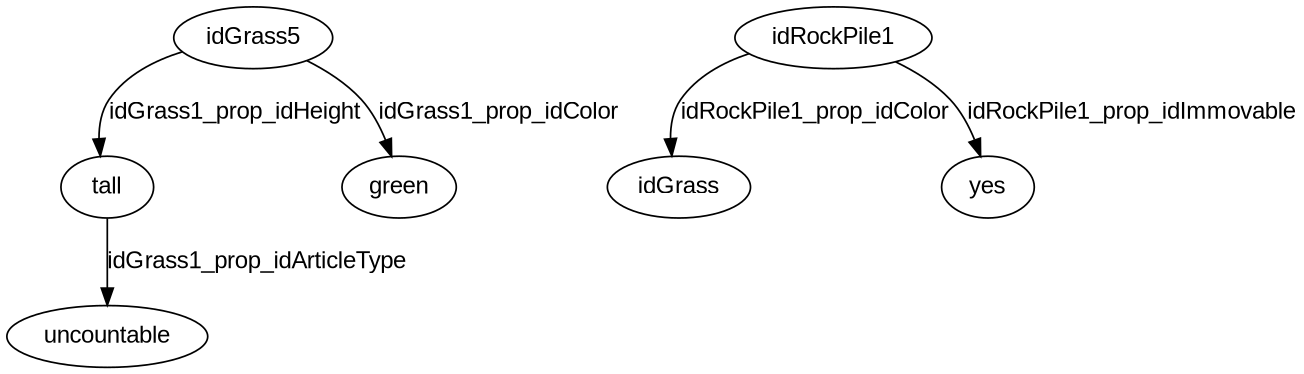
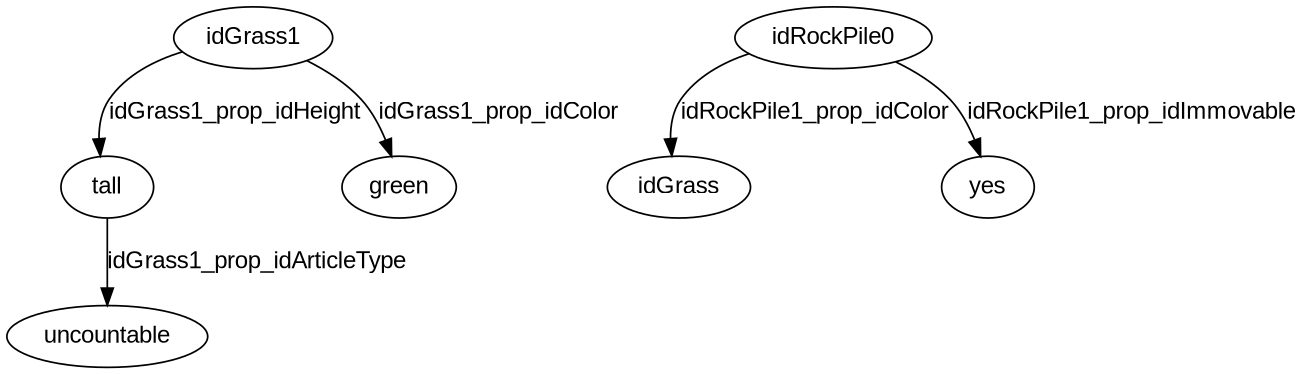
node "idGrass5": label "idGrass5" -> "idGrass1"
node "idRockPile1": label "idRockPile1" -> "idRockPile0"
